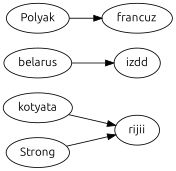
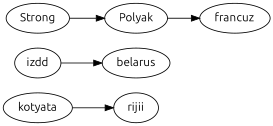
edge "belarus" -> "izdd": reversed
edge "Strong" -> "rijii": now "Strong" -> "Polyak"
